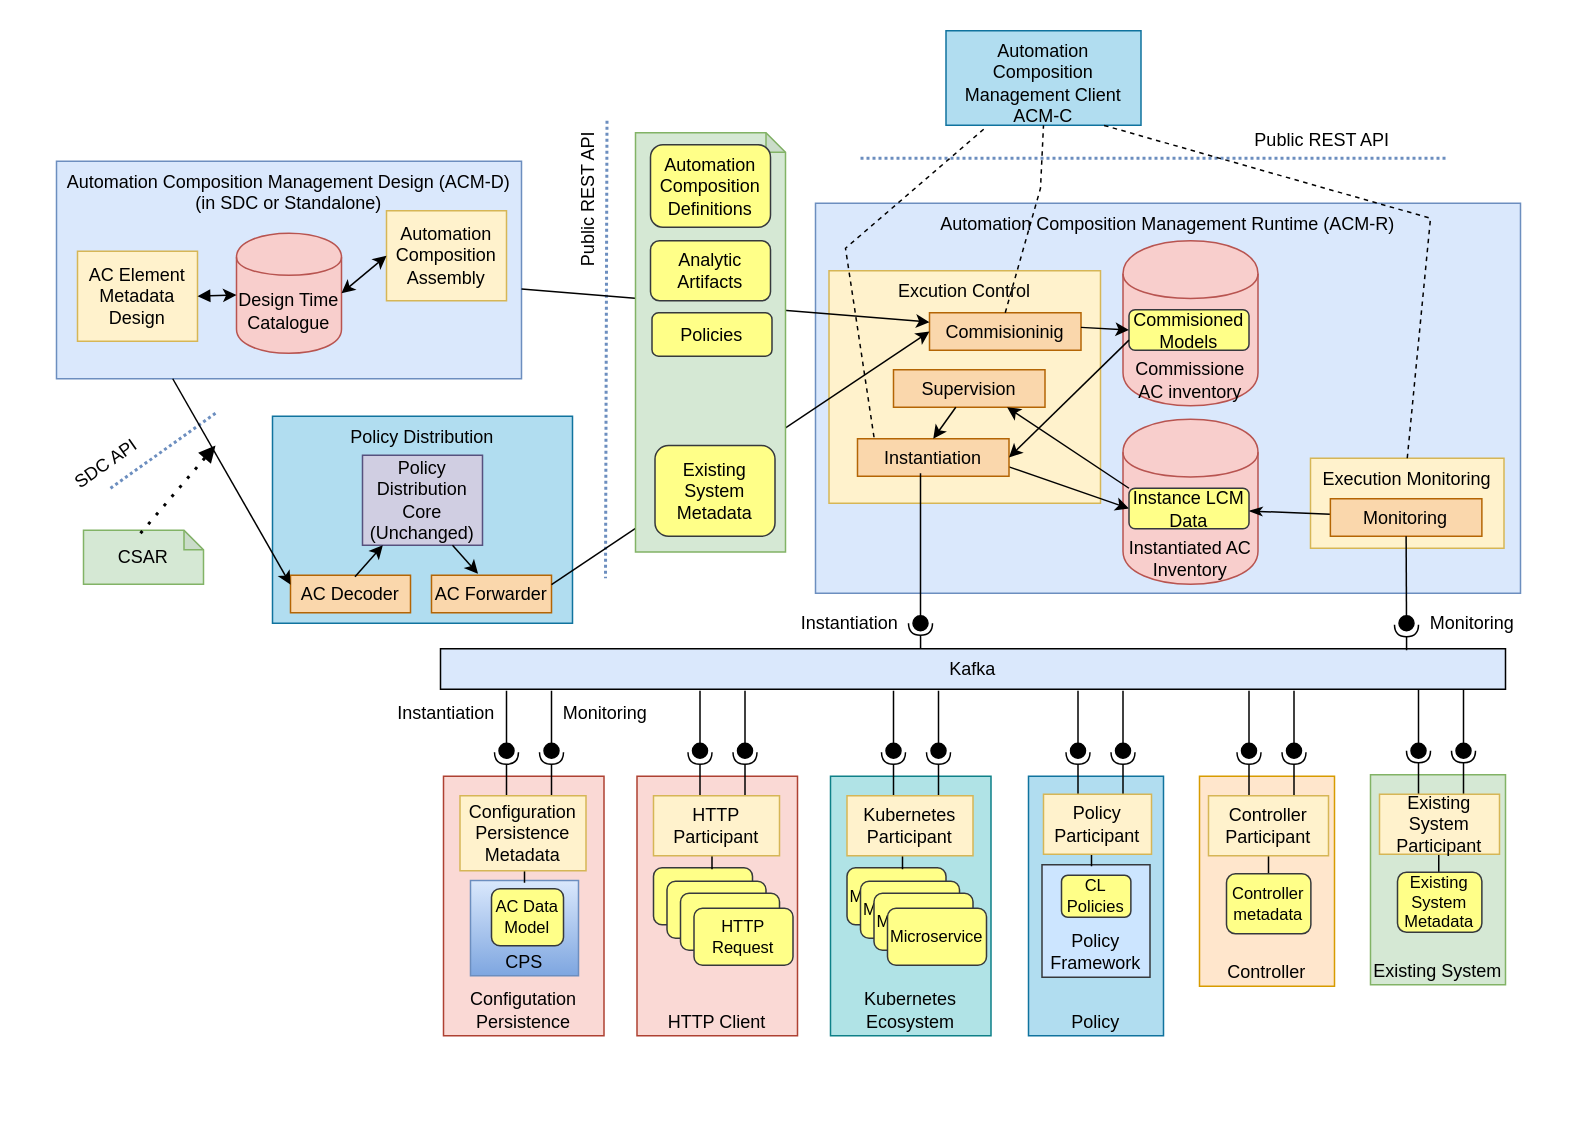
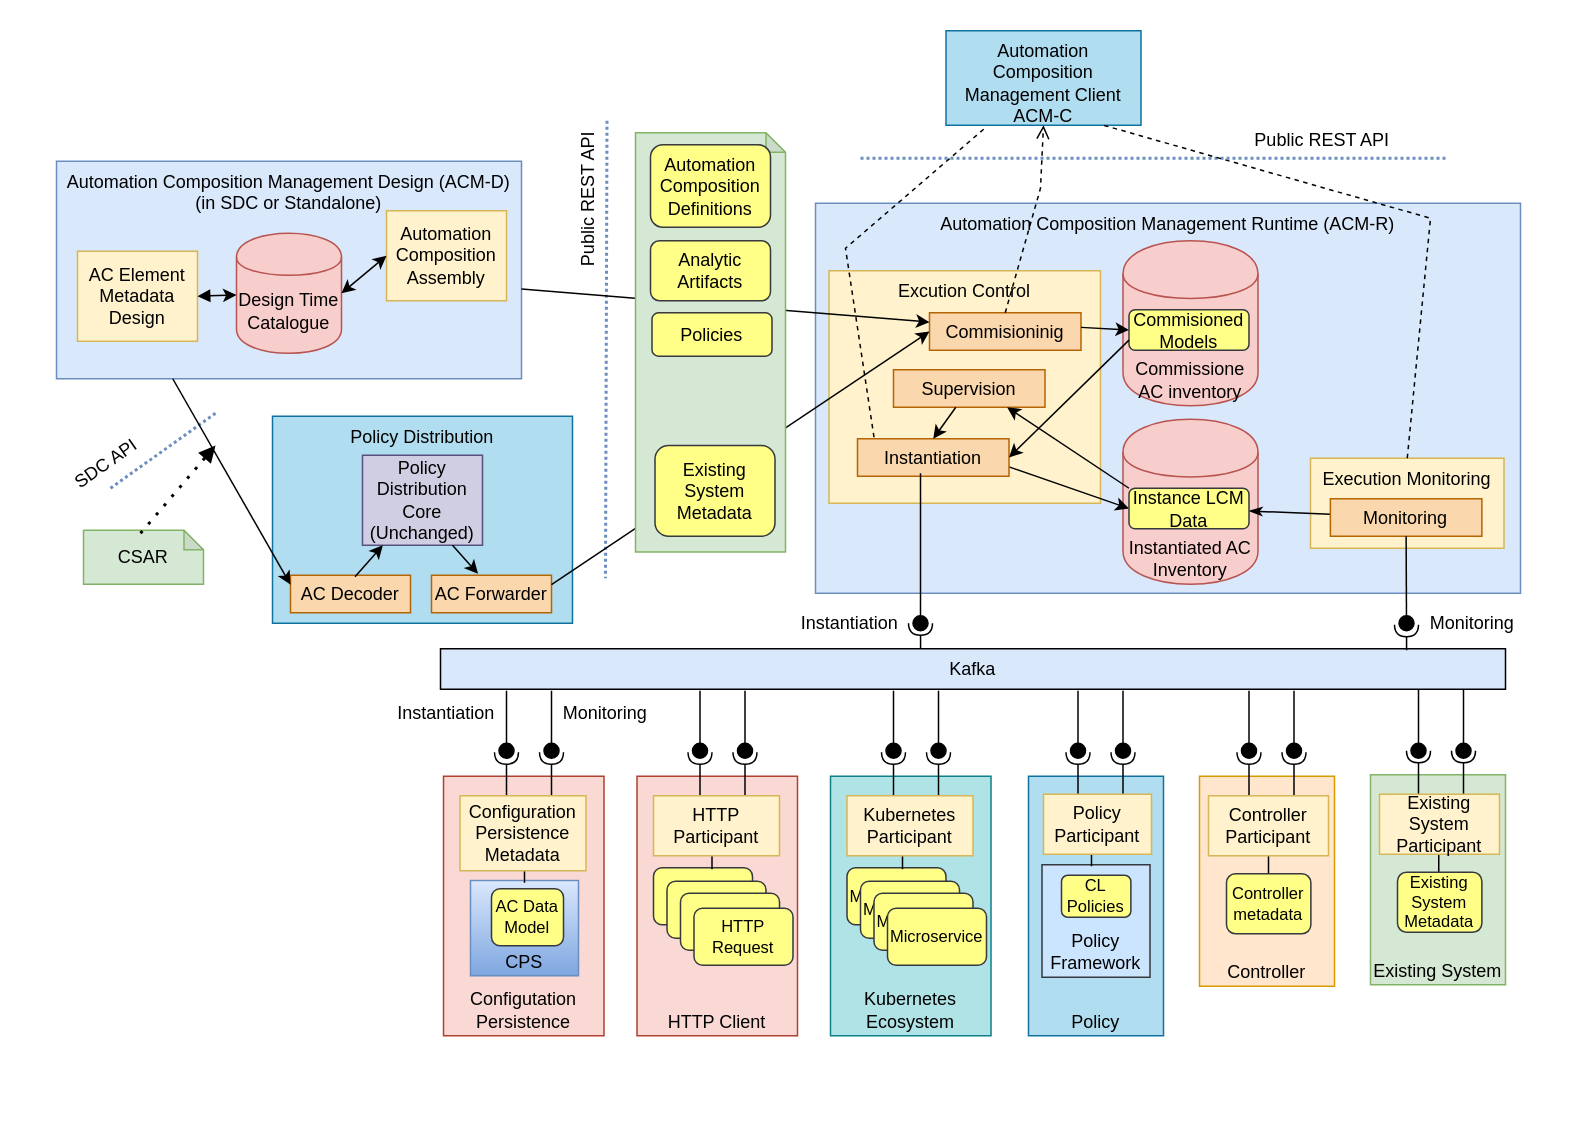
edge "Automation Composition Management Client ACM-C" -- "Commisioninig": arrowhead none -> open
